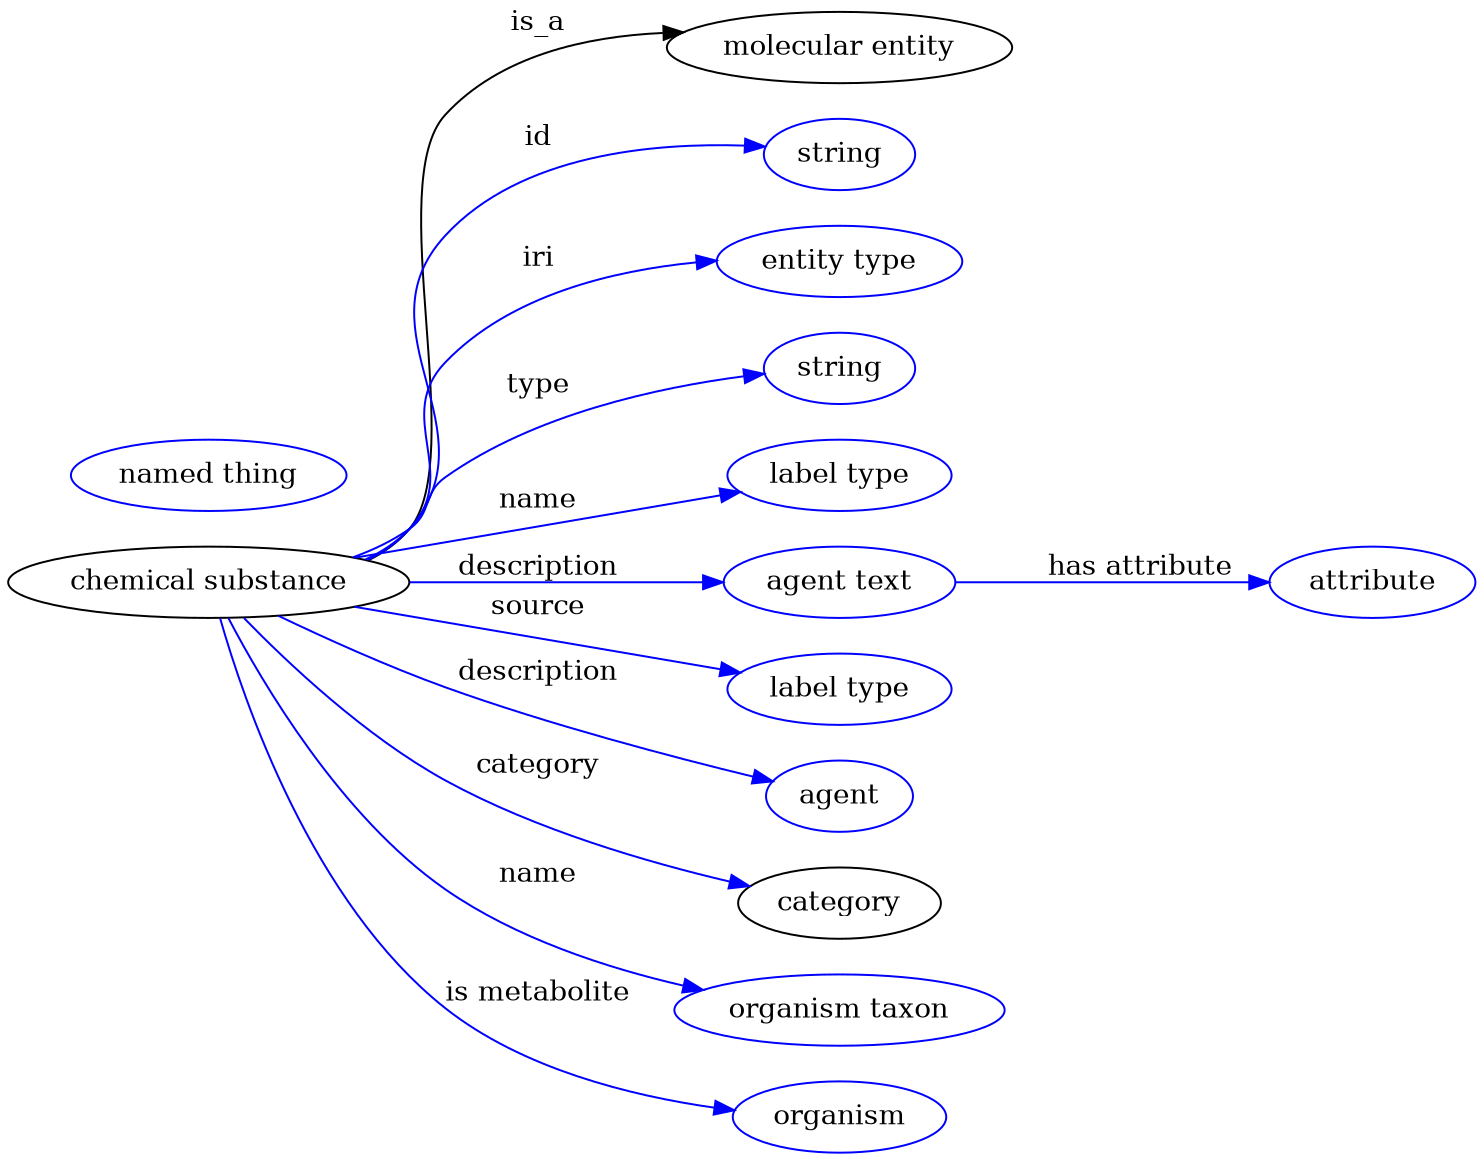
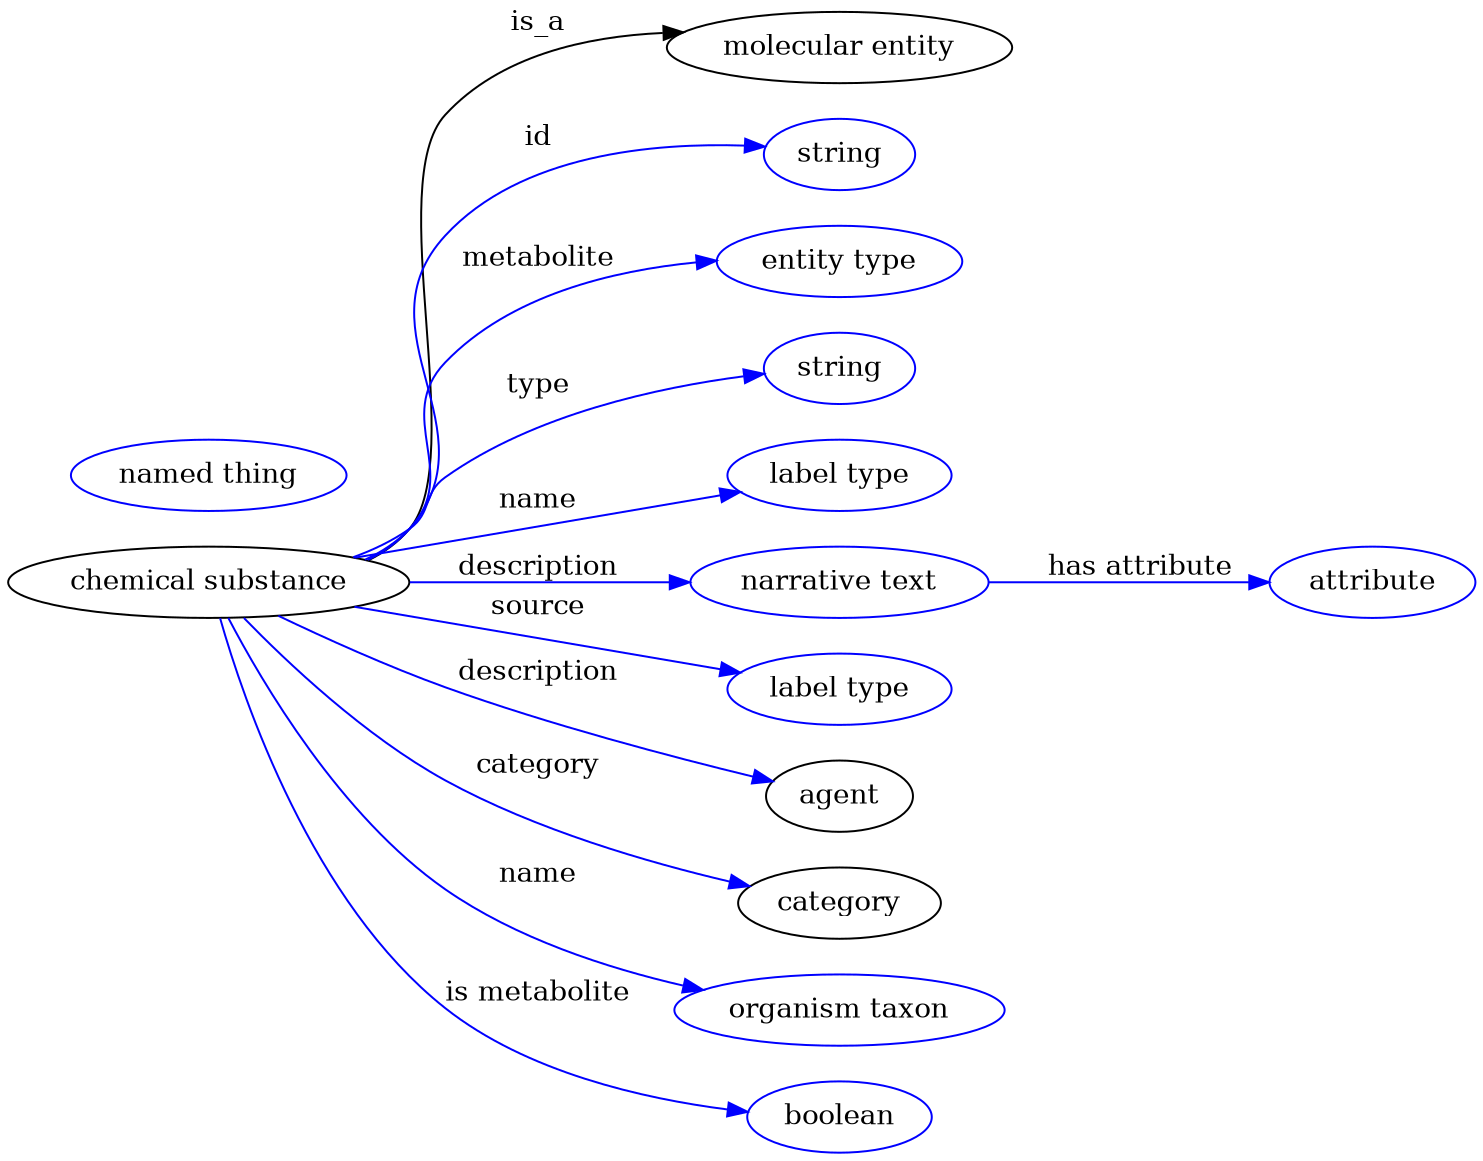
edge "chemical substance" -> "entity type": label "iri" -> "metabolite"
node "agent text": label "agent text" -> "narrative text"
node "agent": color blue -> black
node "organism": label "organism" -> "boolean"
